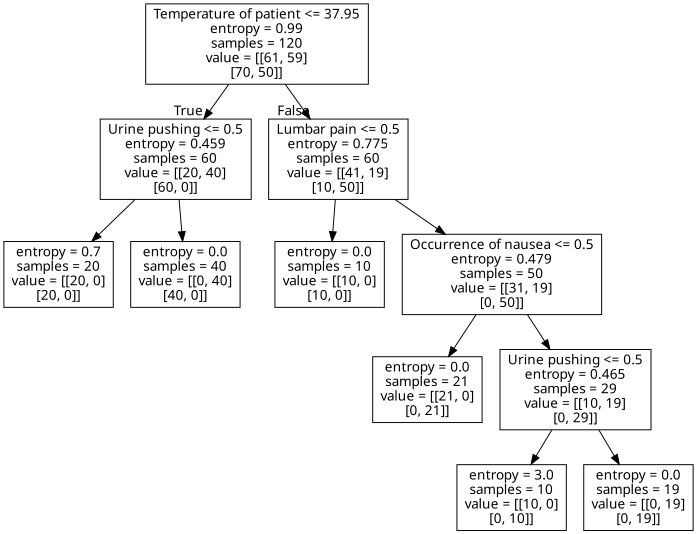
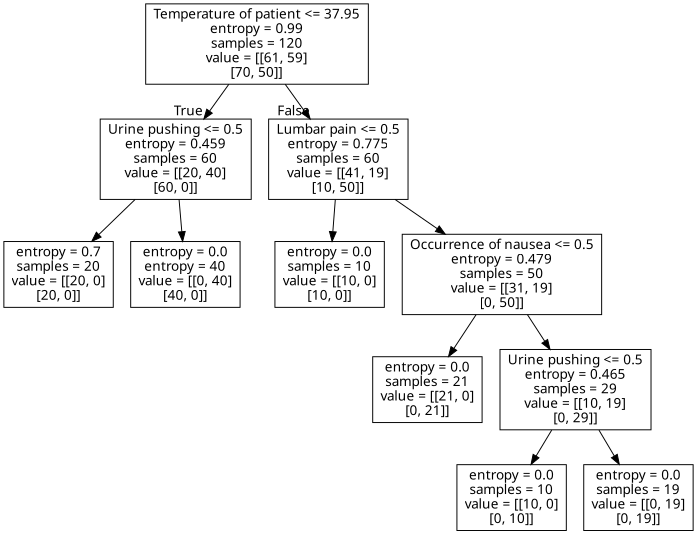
node "entropy = 0.0 samples = 40 value = [[0, 40] [40, 0]]": label "entropy = 0.0 samples = 40 value = [[0, 40] [40, 0]]" -> "entropy = 0.0 entropy = 40 value = [[0, 40] [40, 0]]"
node "entropy = 3.0 samples = 10 value = [[10, 0] [0, 10]]": label "entropy = 3.0 samples = 10 value = [[10, 0] [0, 10]]" -> "entropy = 0.0 samples = 10 value = [[10, 0] [0, 10]]"
